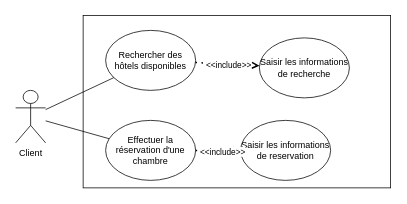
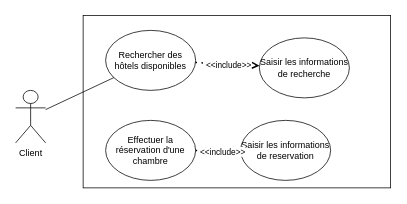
edge "Client" -- "Effectuer la réservation d'une chambre": removed
